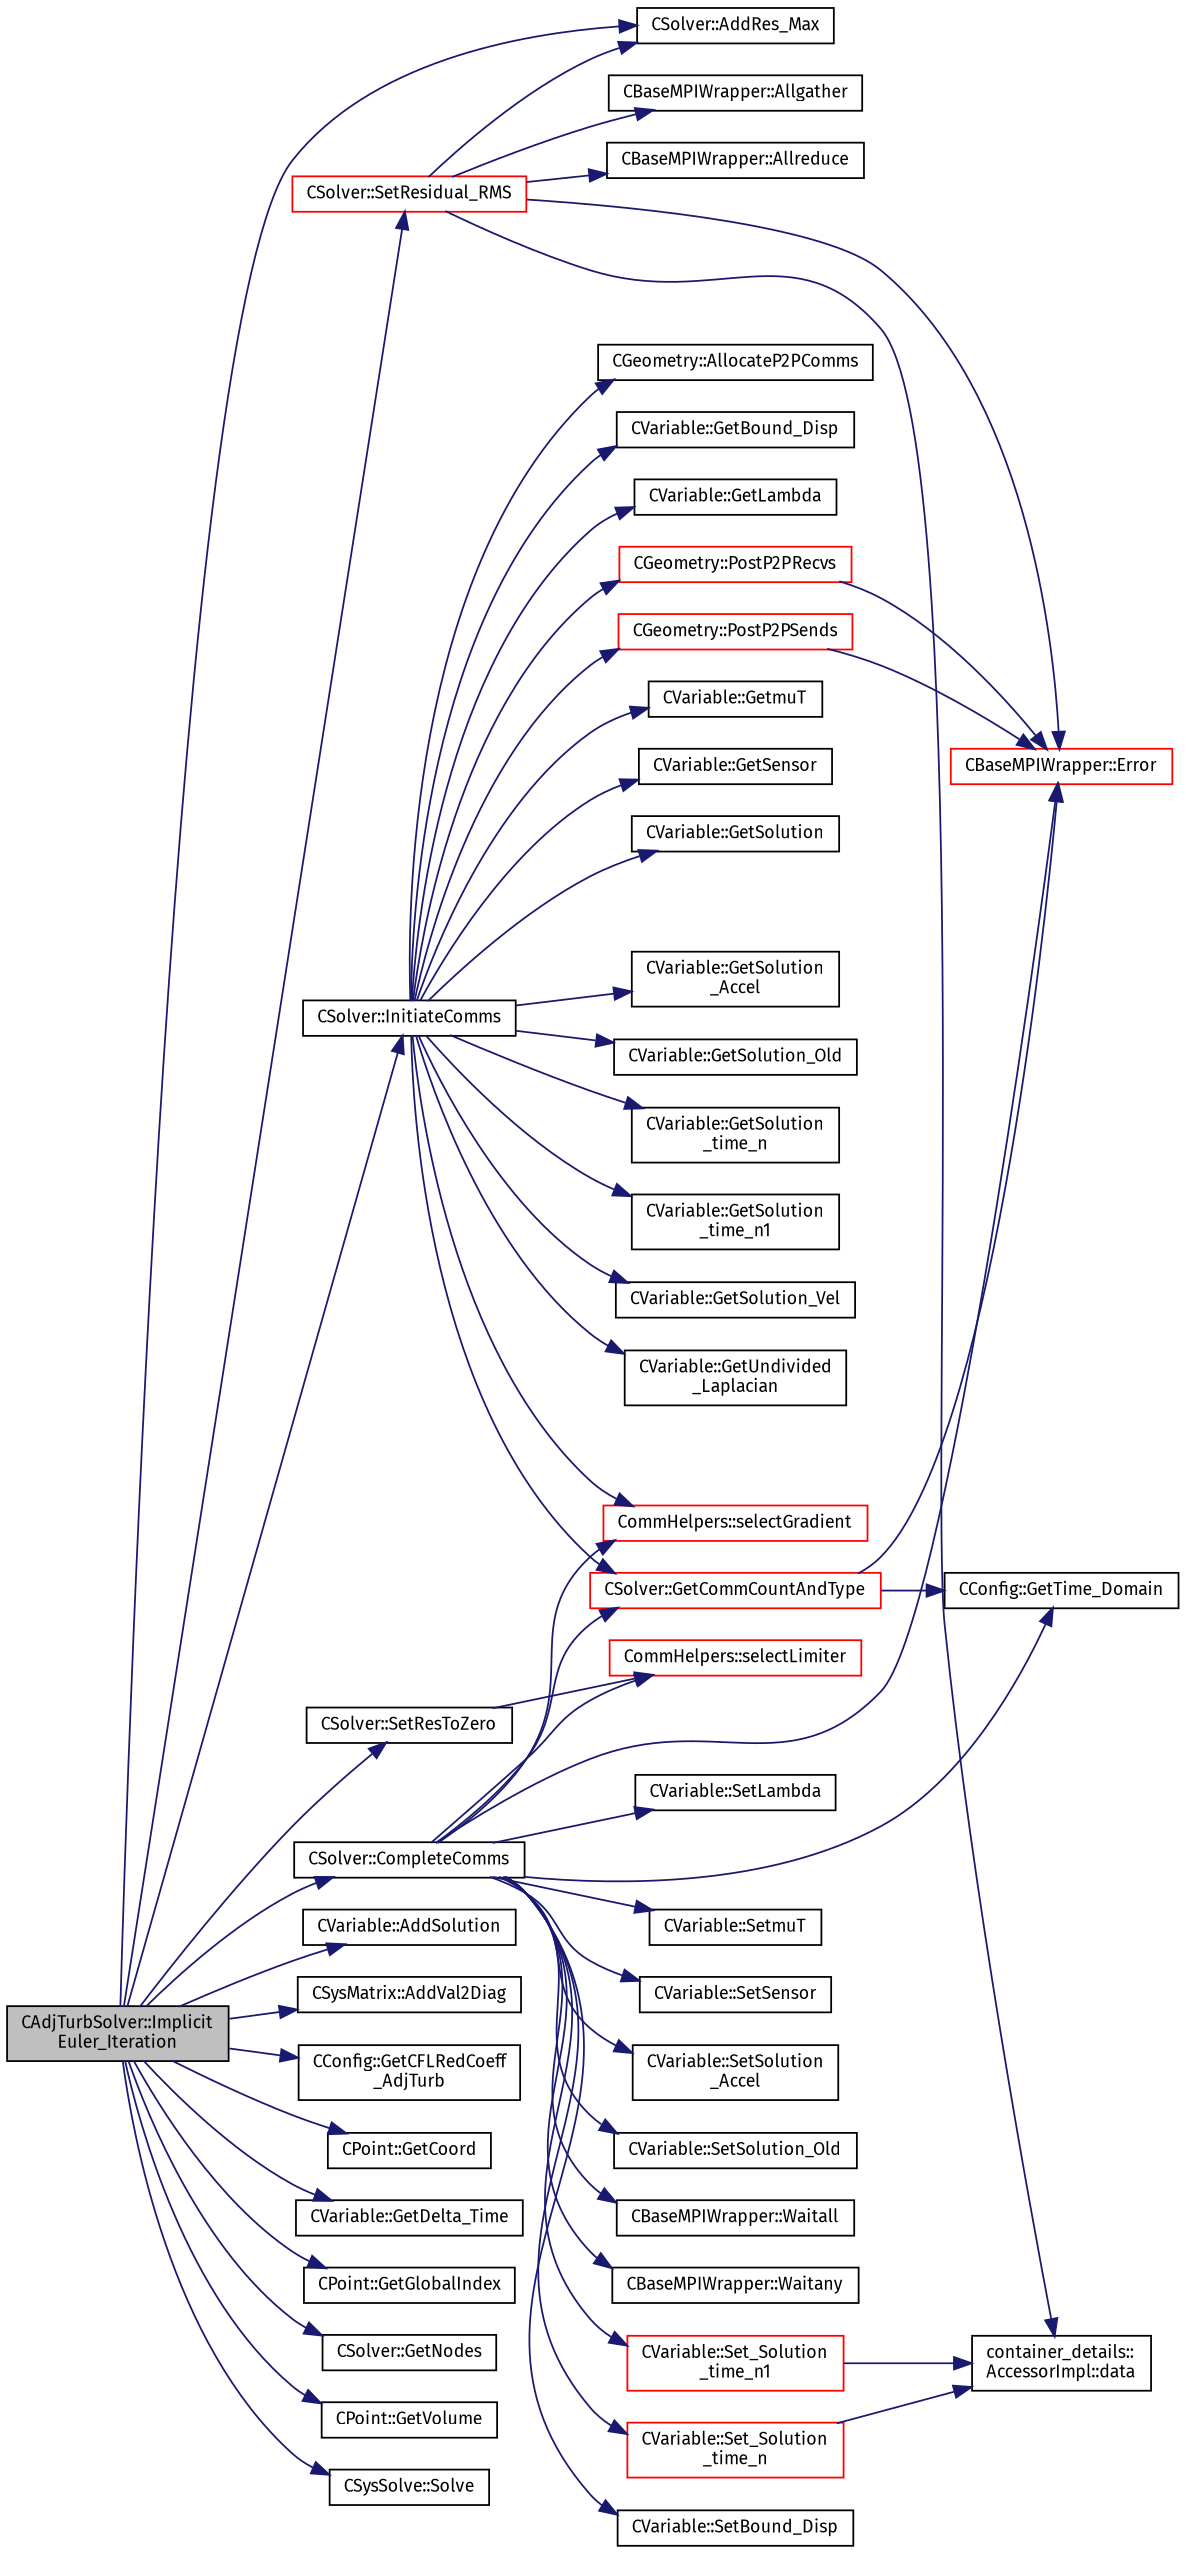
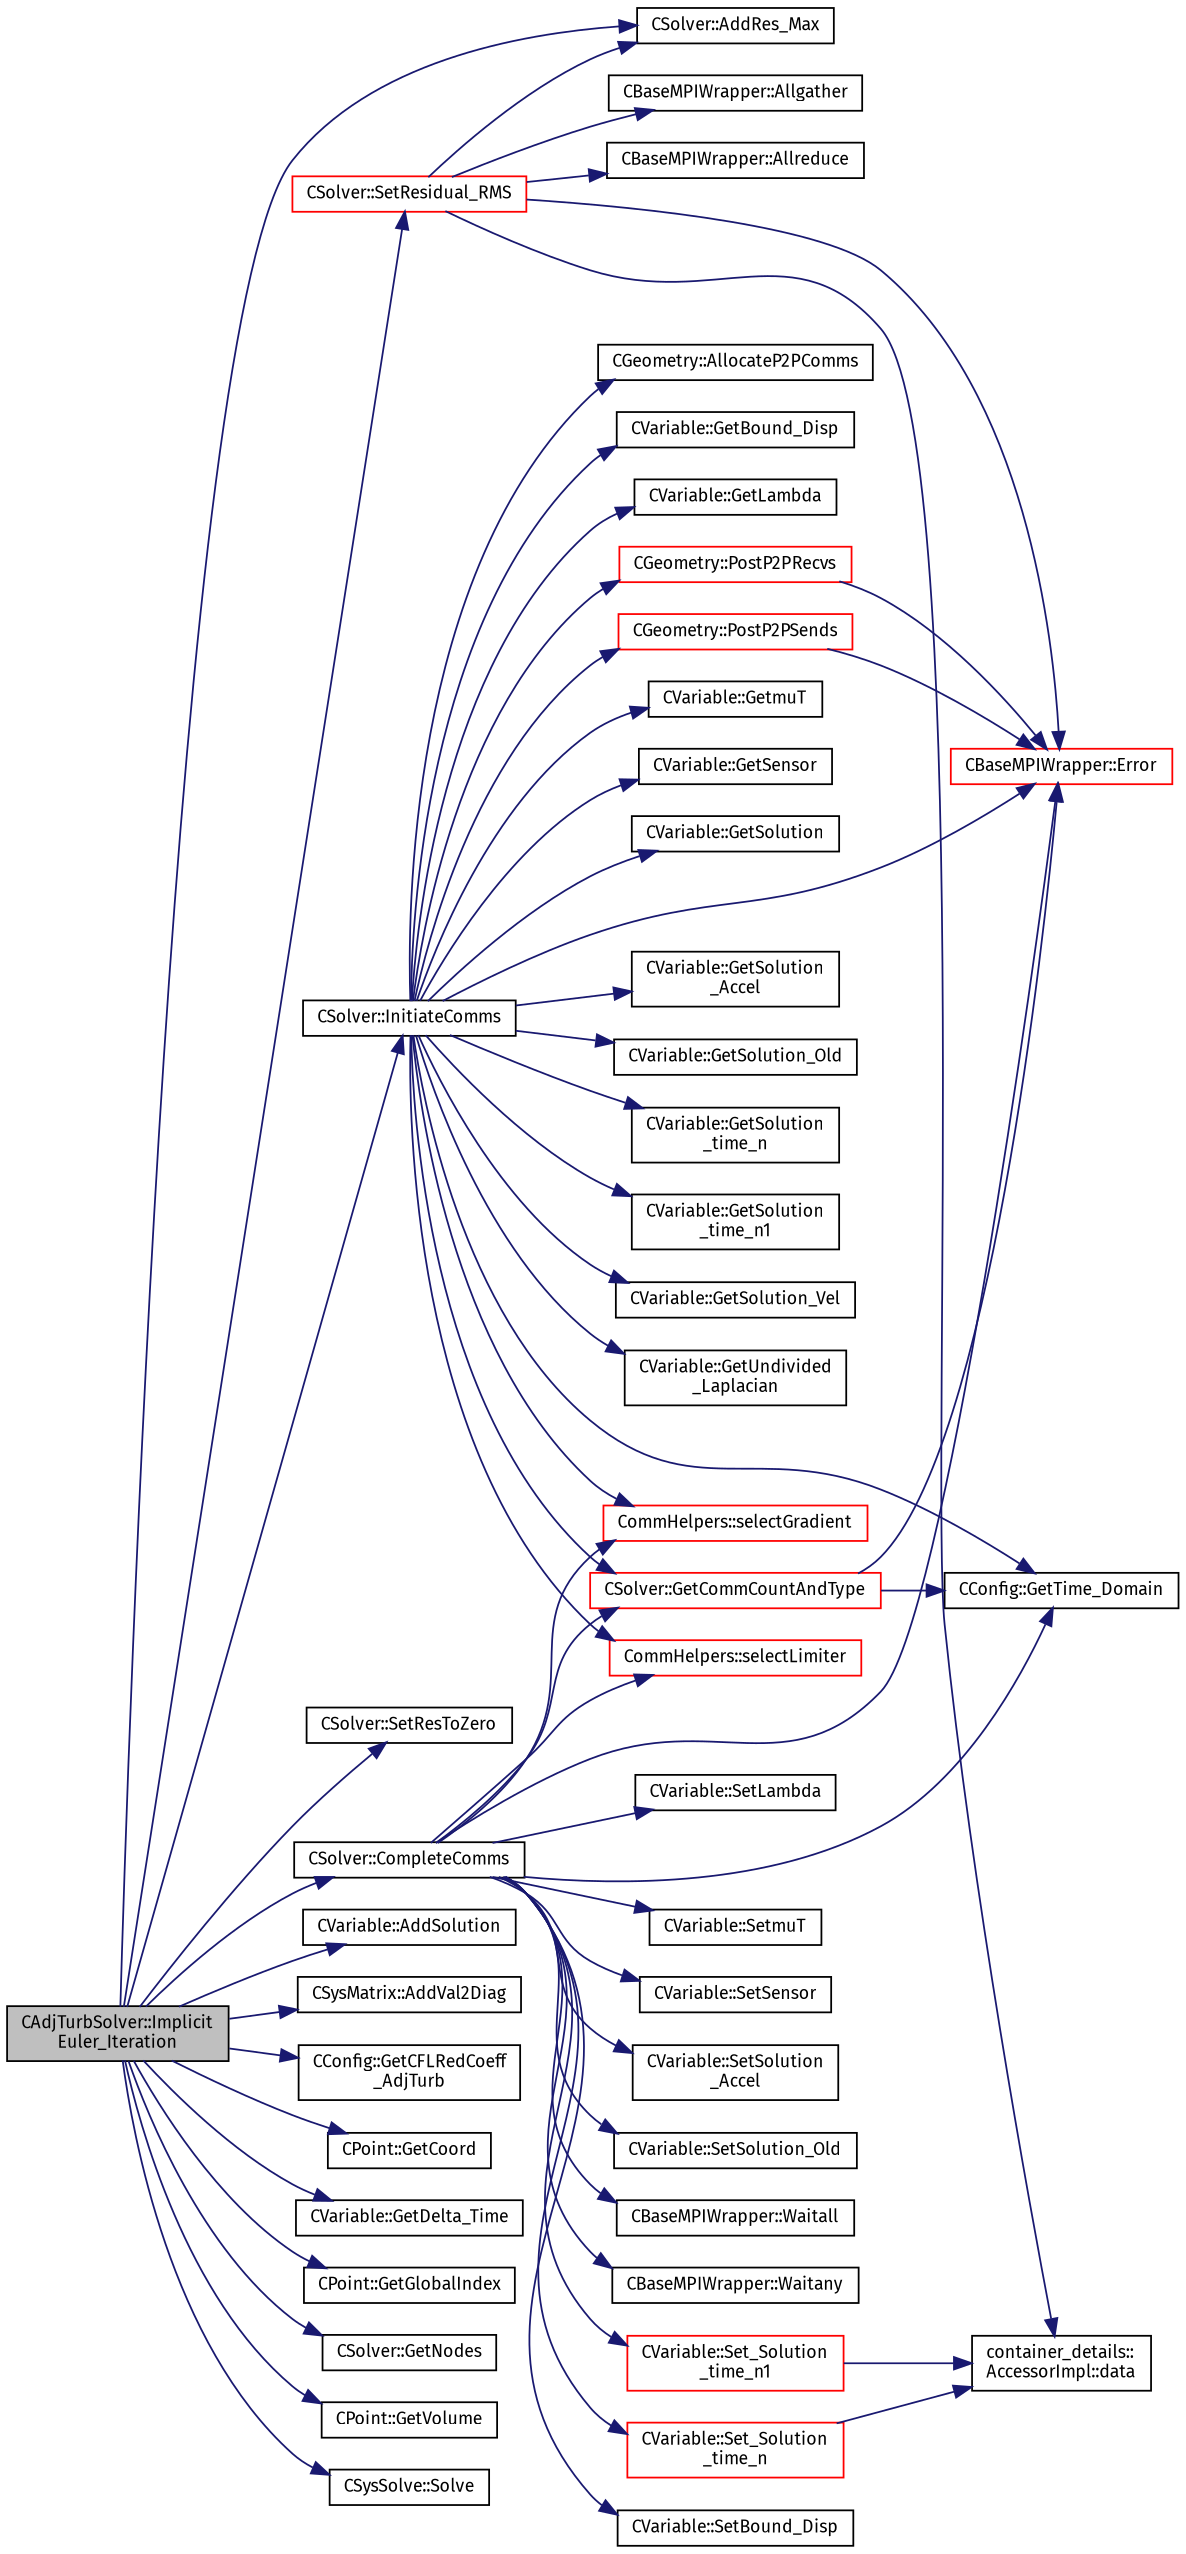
edge "CSolver::InitiateComms" -> "CBaseMPIWrapper::Error": added
edge "CSolver::InitiateComms" -> "CConfig::GetTime_Domain": added
edge "CSolver::SetResToZero" -> "CommHelpers::selectLimiter": now "CSolver::InitiateComms" -> "CommHelpers::selectLimiter"
